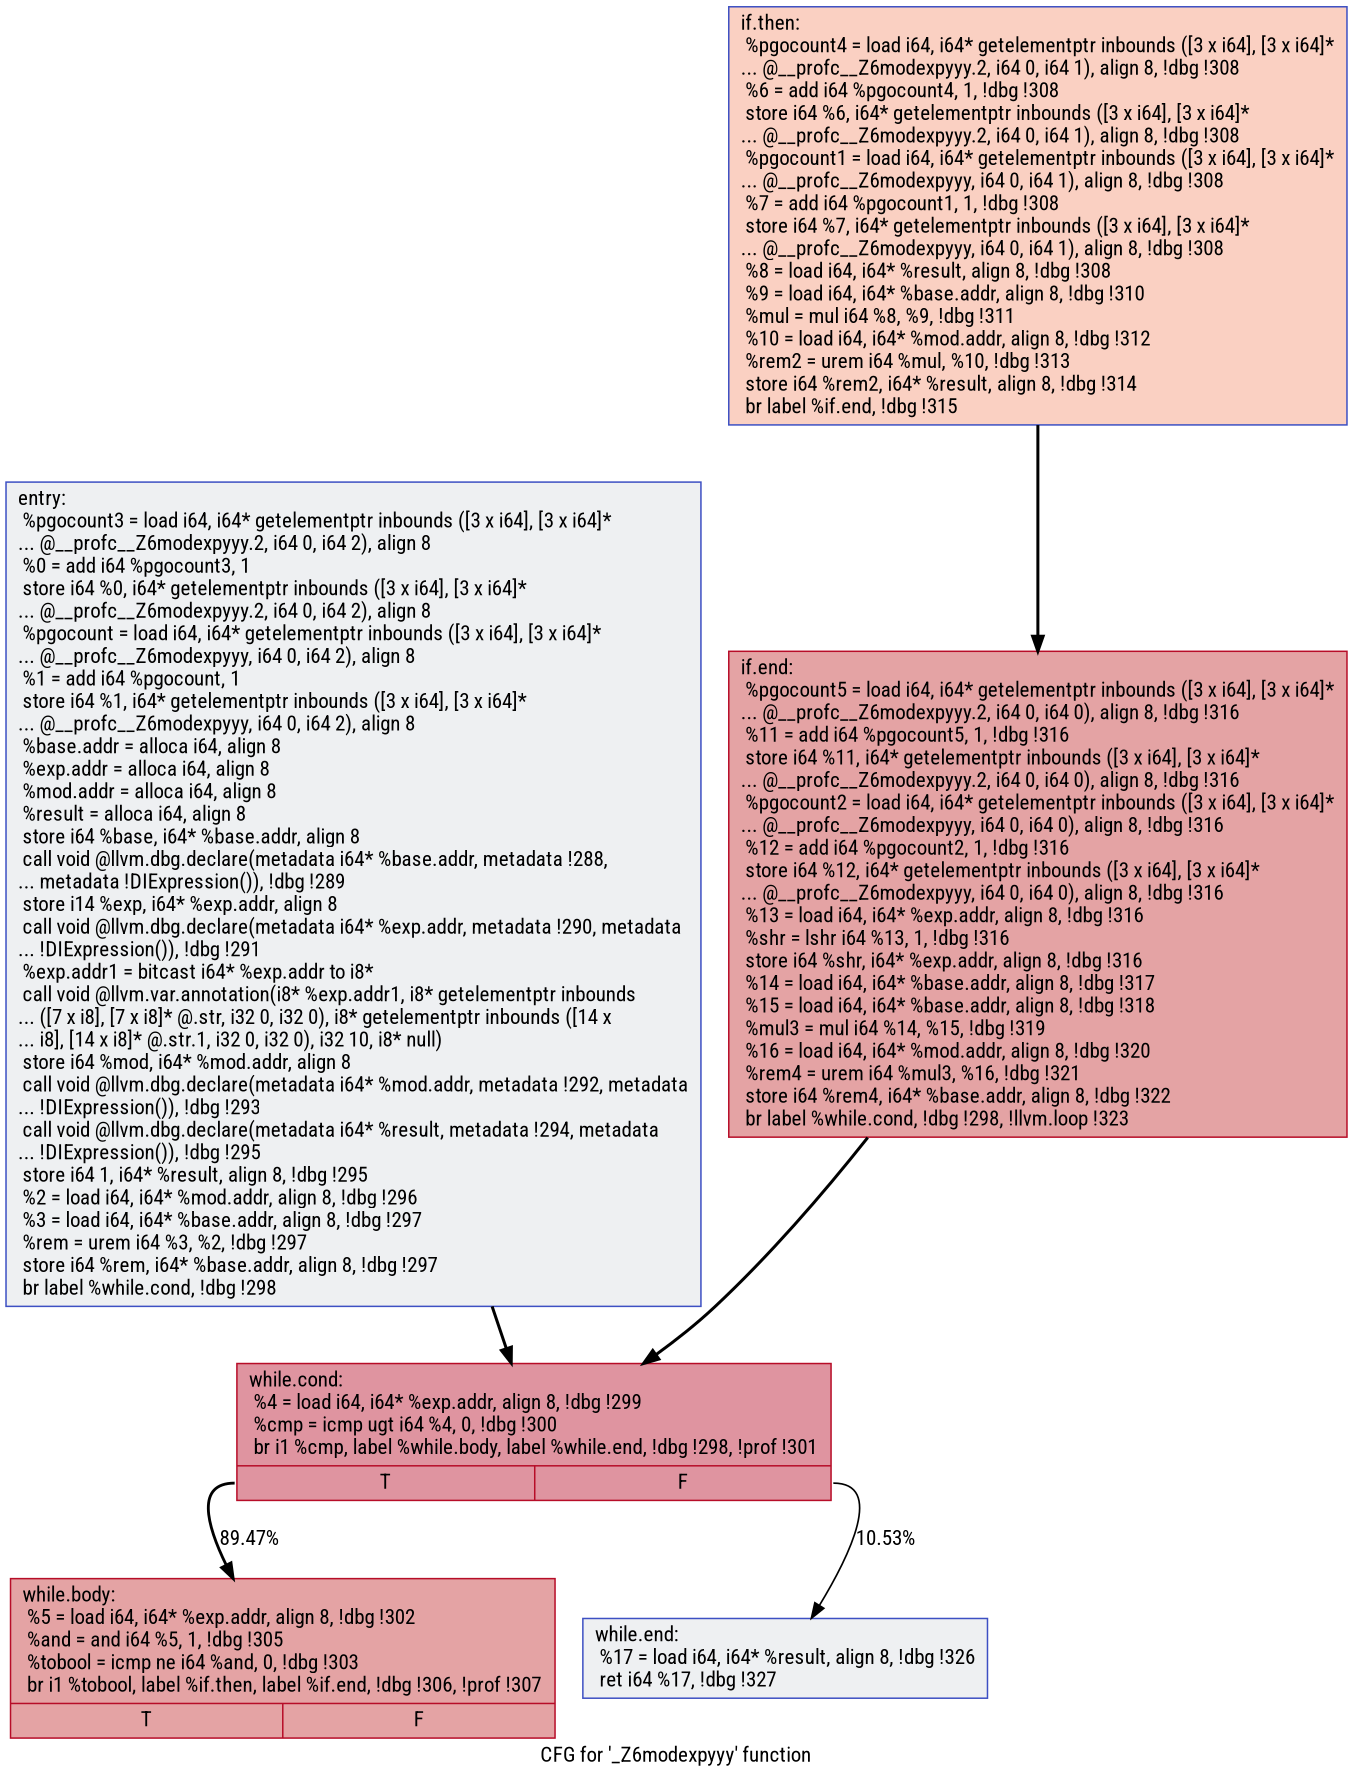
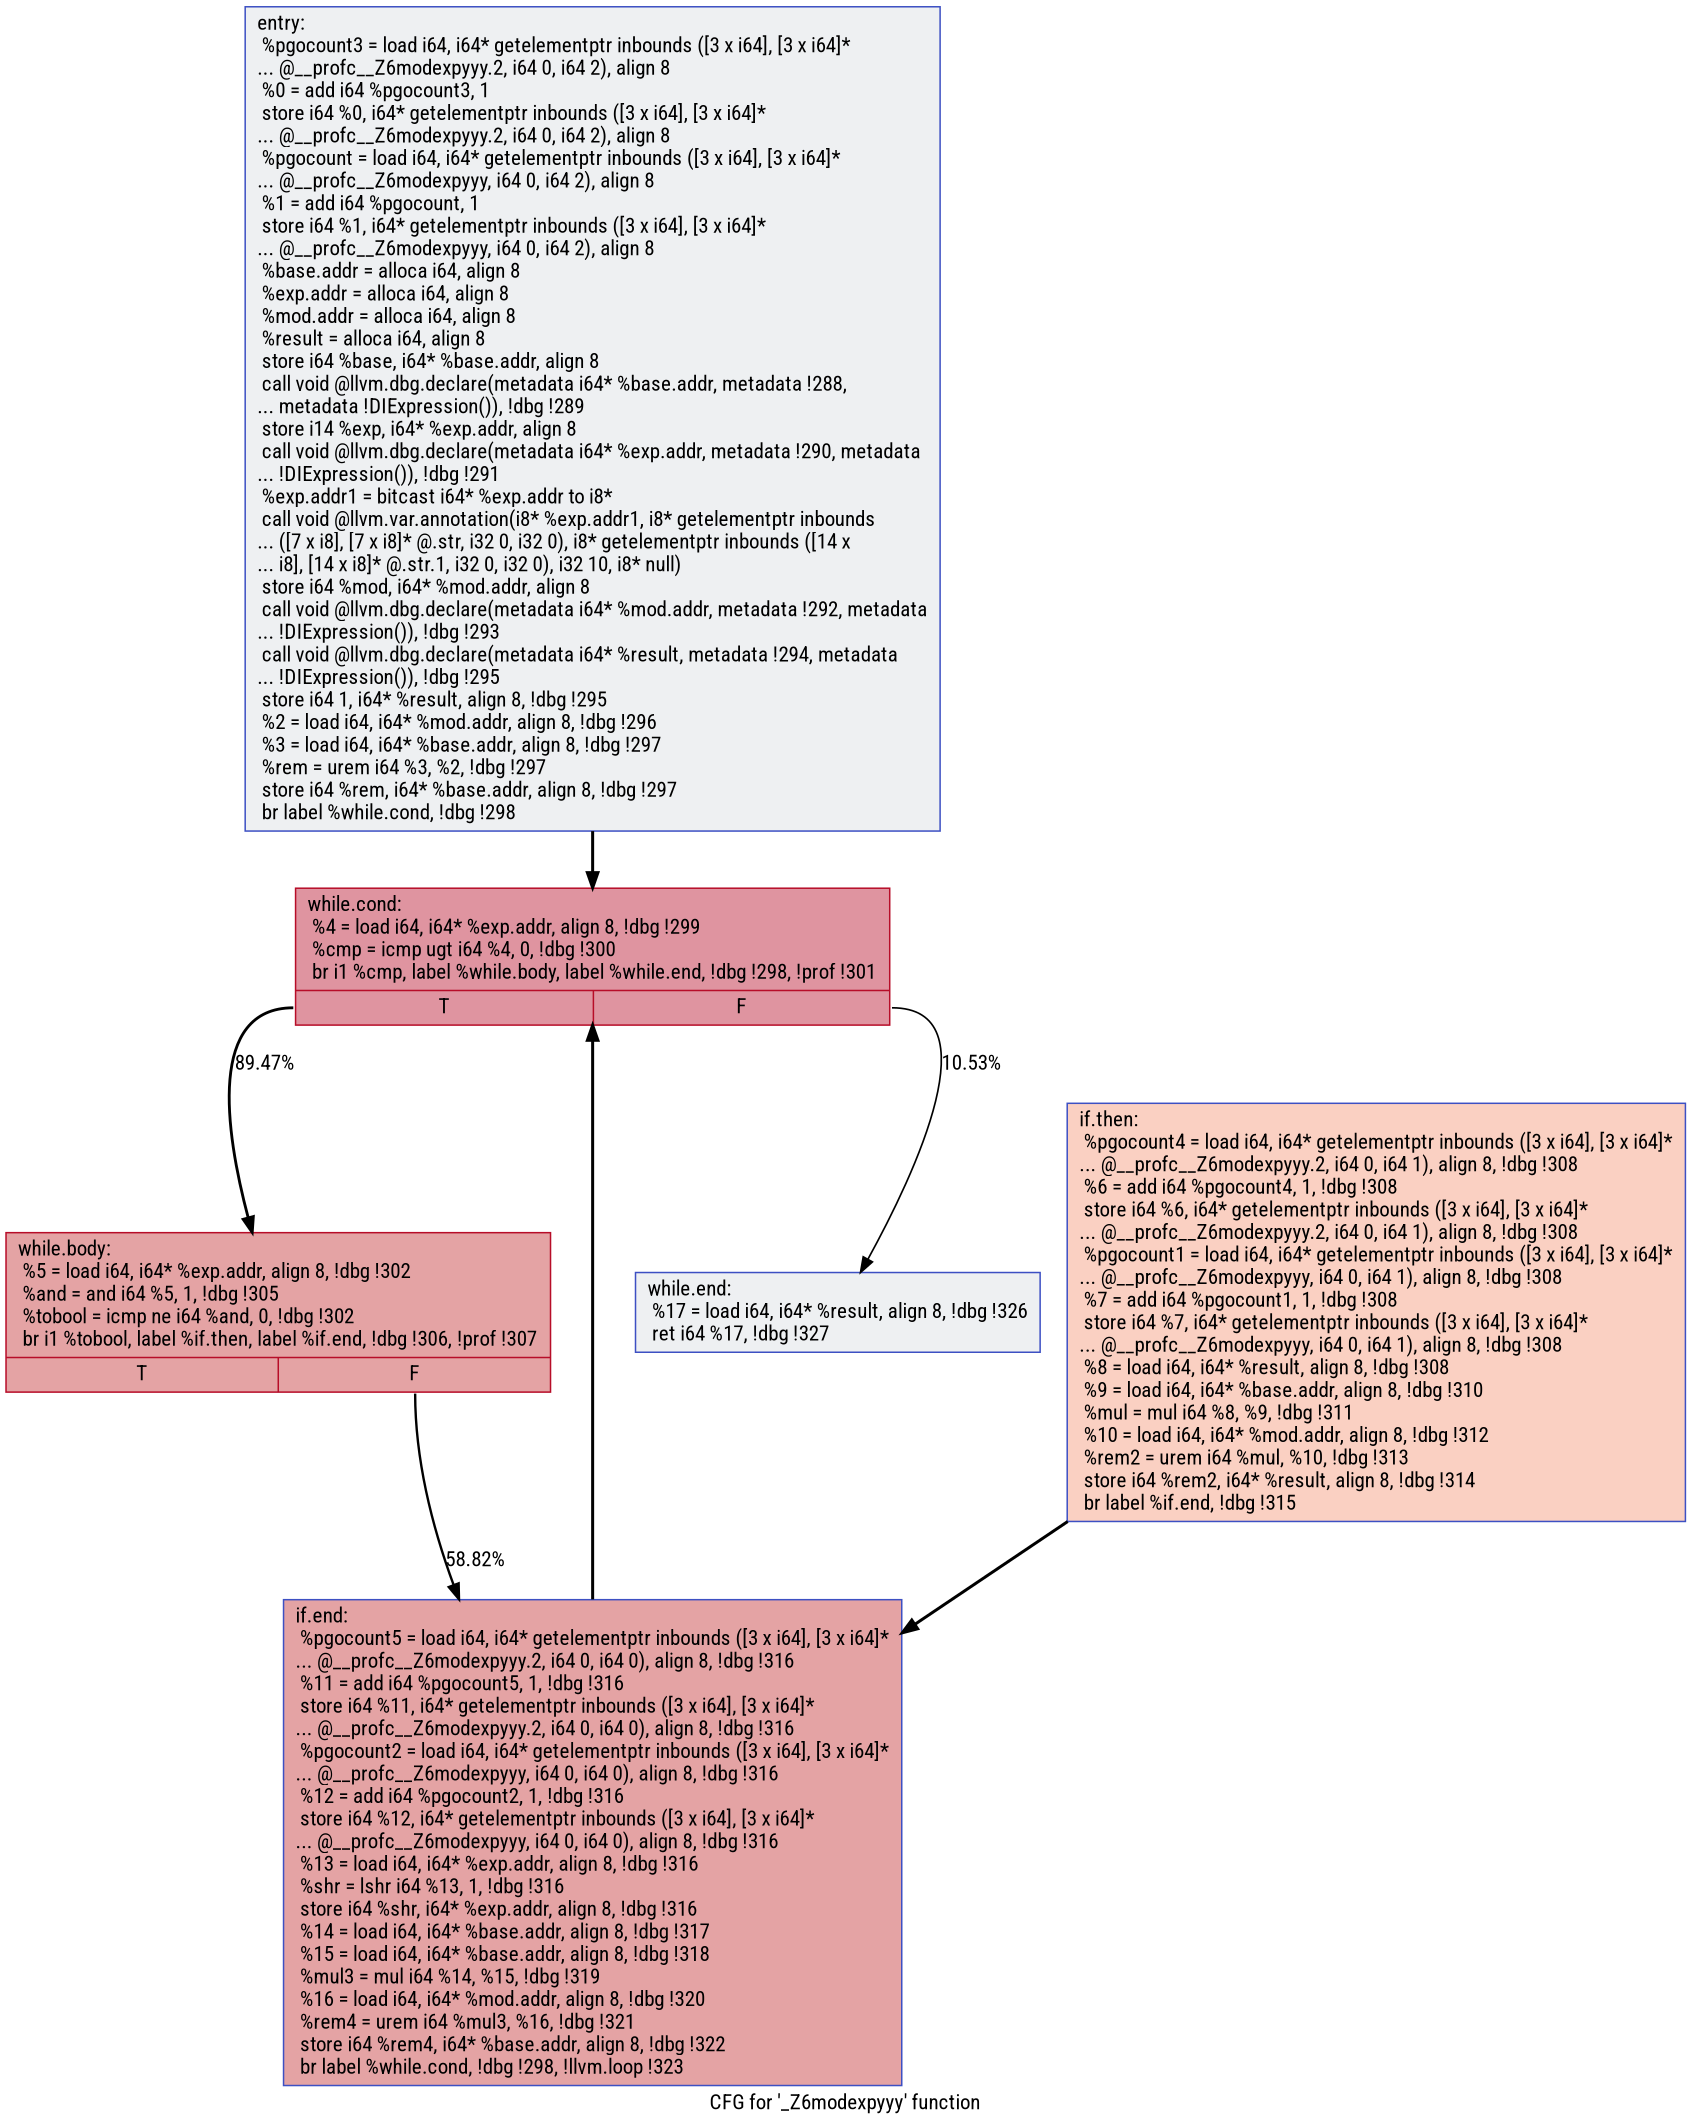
node "if.end:": color #b70d28ff -> #3d50c3ff
edge "while.body:" -> "if.end:": added, label "58.82%"
node "while.body:": text "%tobool = icmp ne i64 %and, 0, !dbg !303" -> "%tobool = icmp ne i64 %and, 0, !dbg !302"
